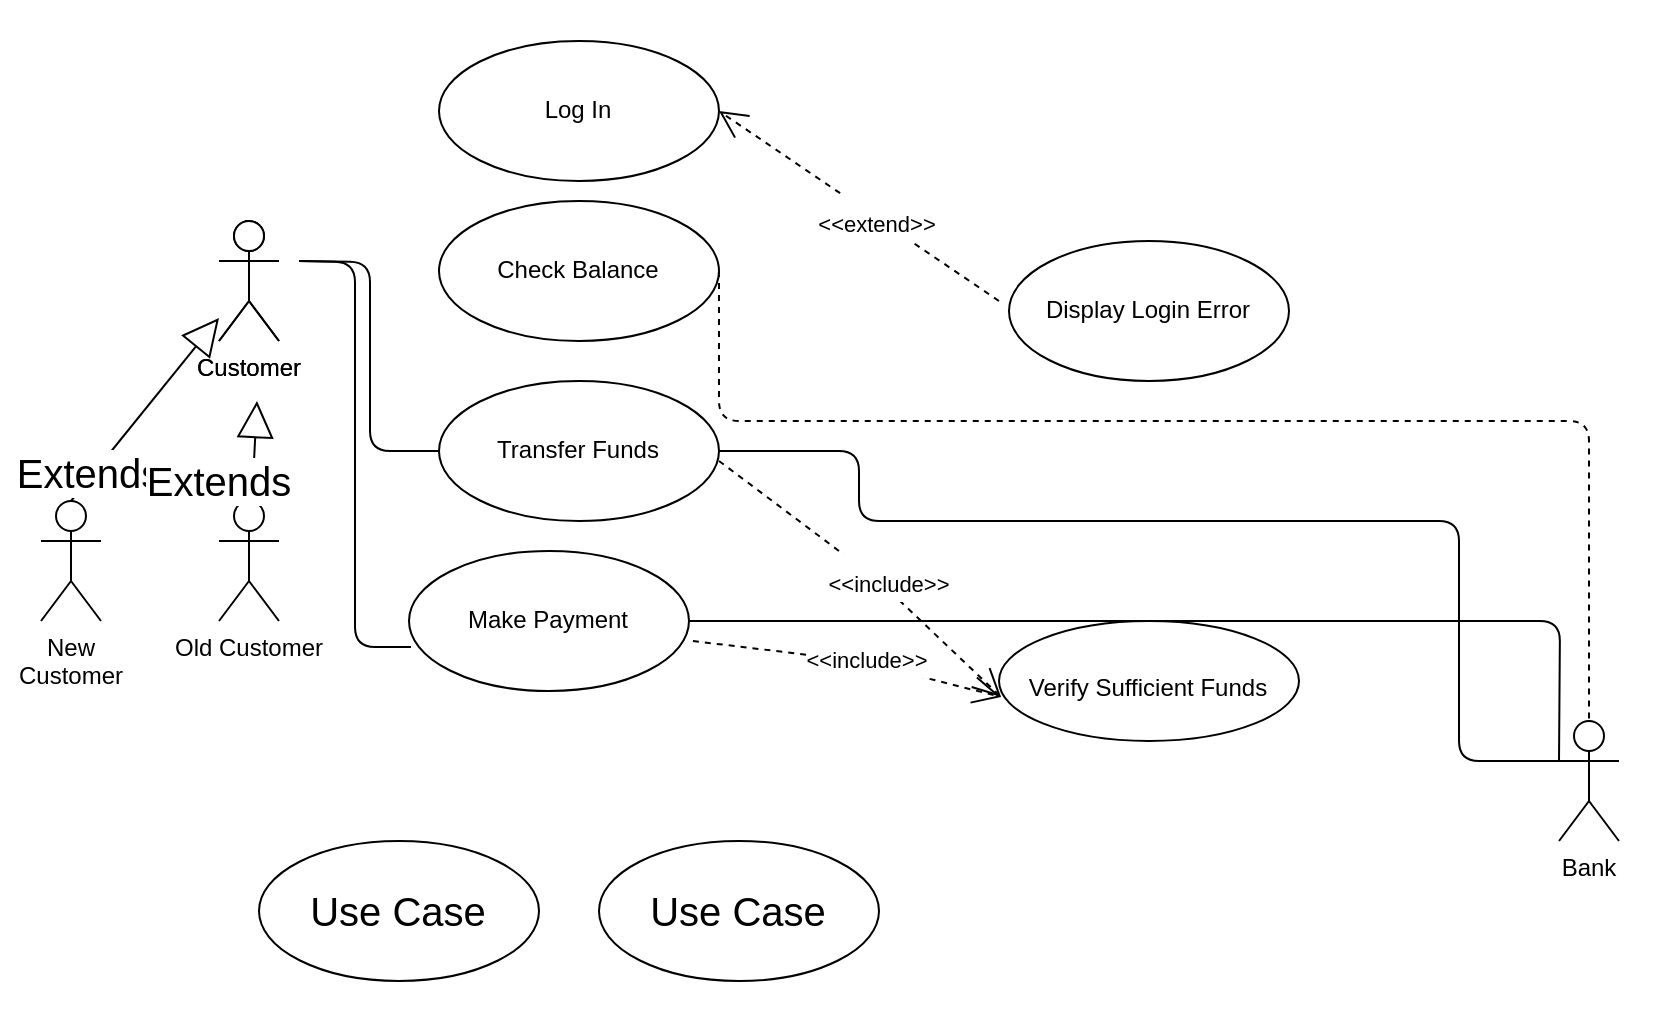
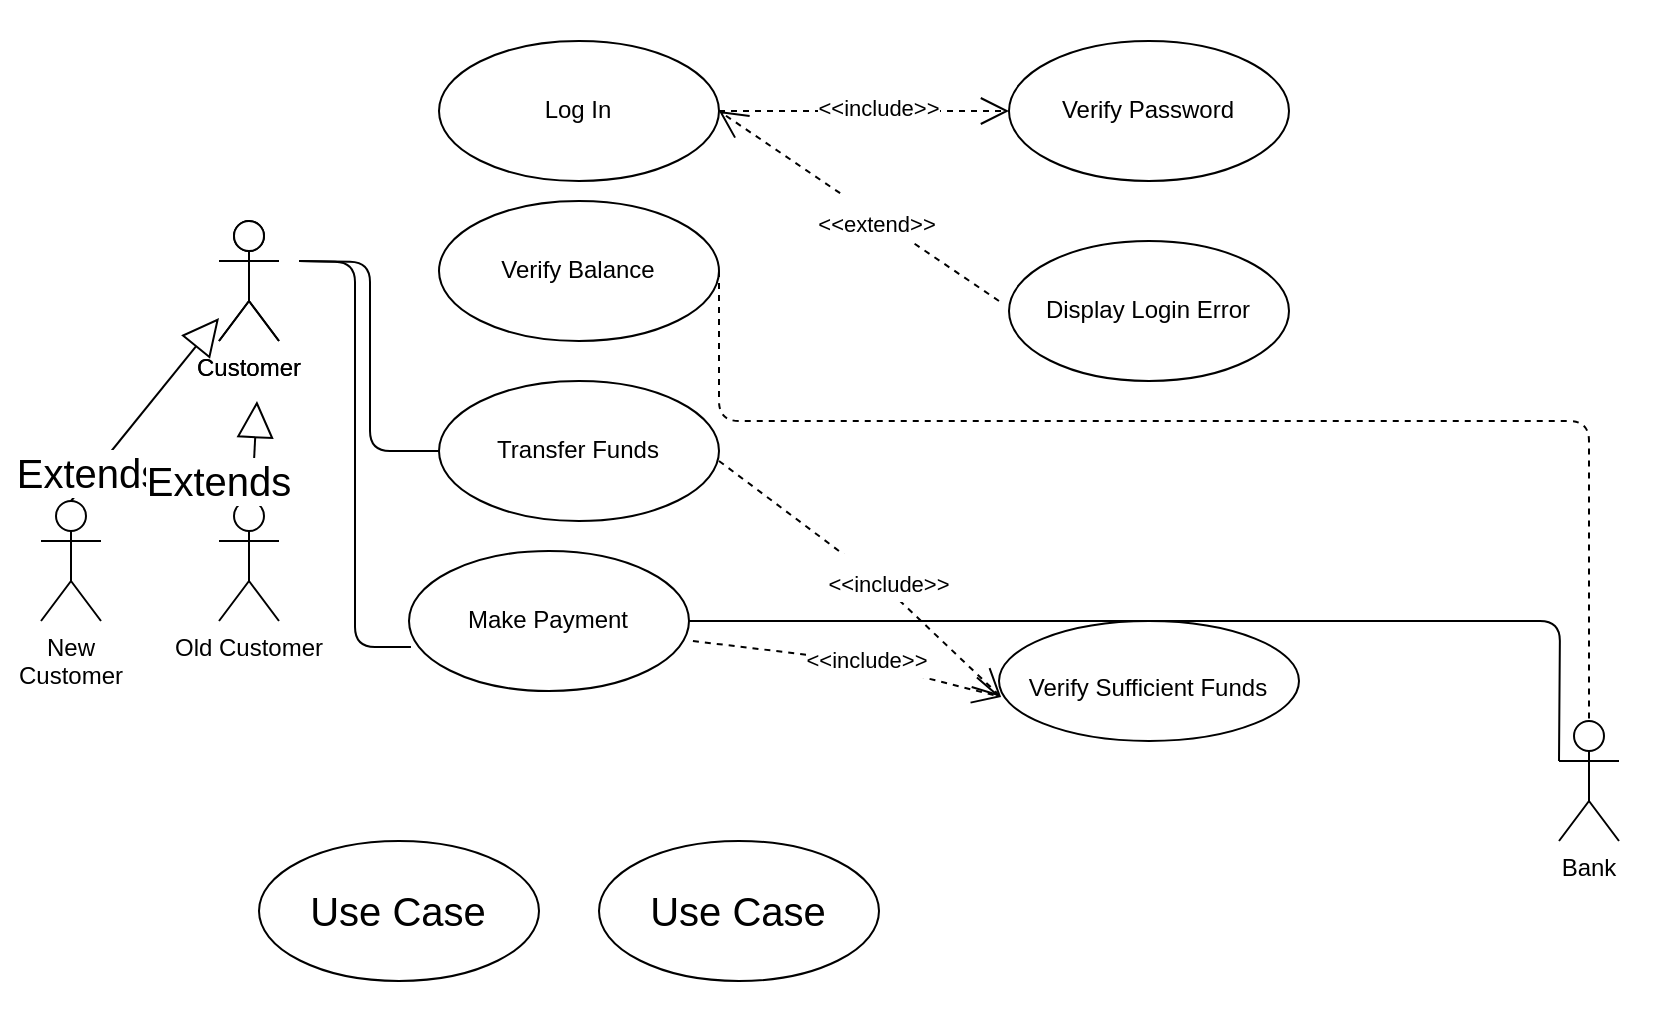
edge "Log In" -> "Verify Password": added, label "<<include>>"
node "Verify Password": added
node "Check Balance": label "Check Balance" -> "Verify Balance"
edge "Transfer Funds" -- "Bank": removed
